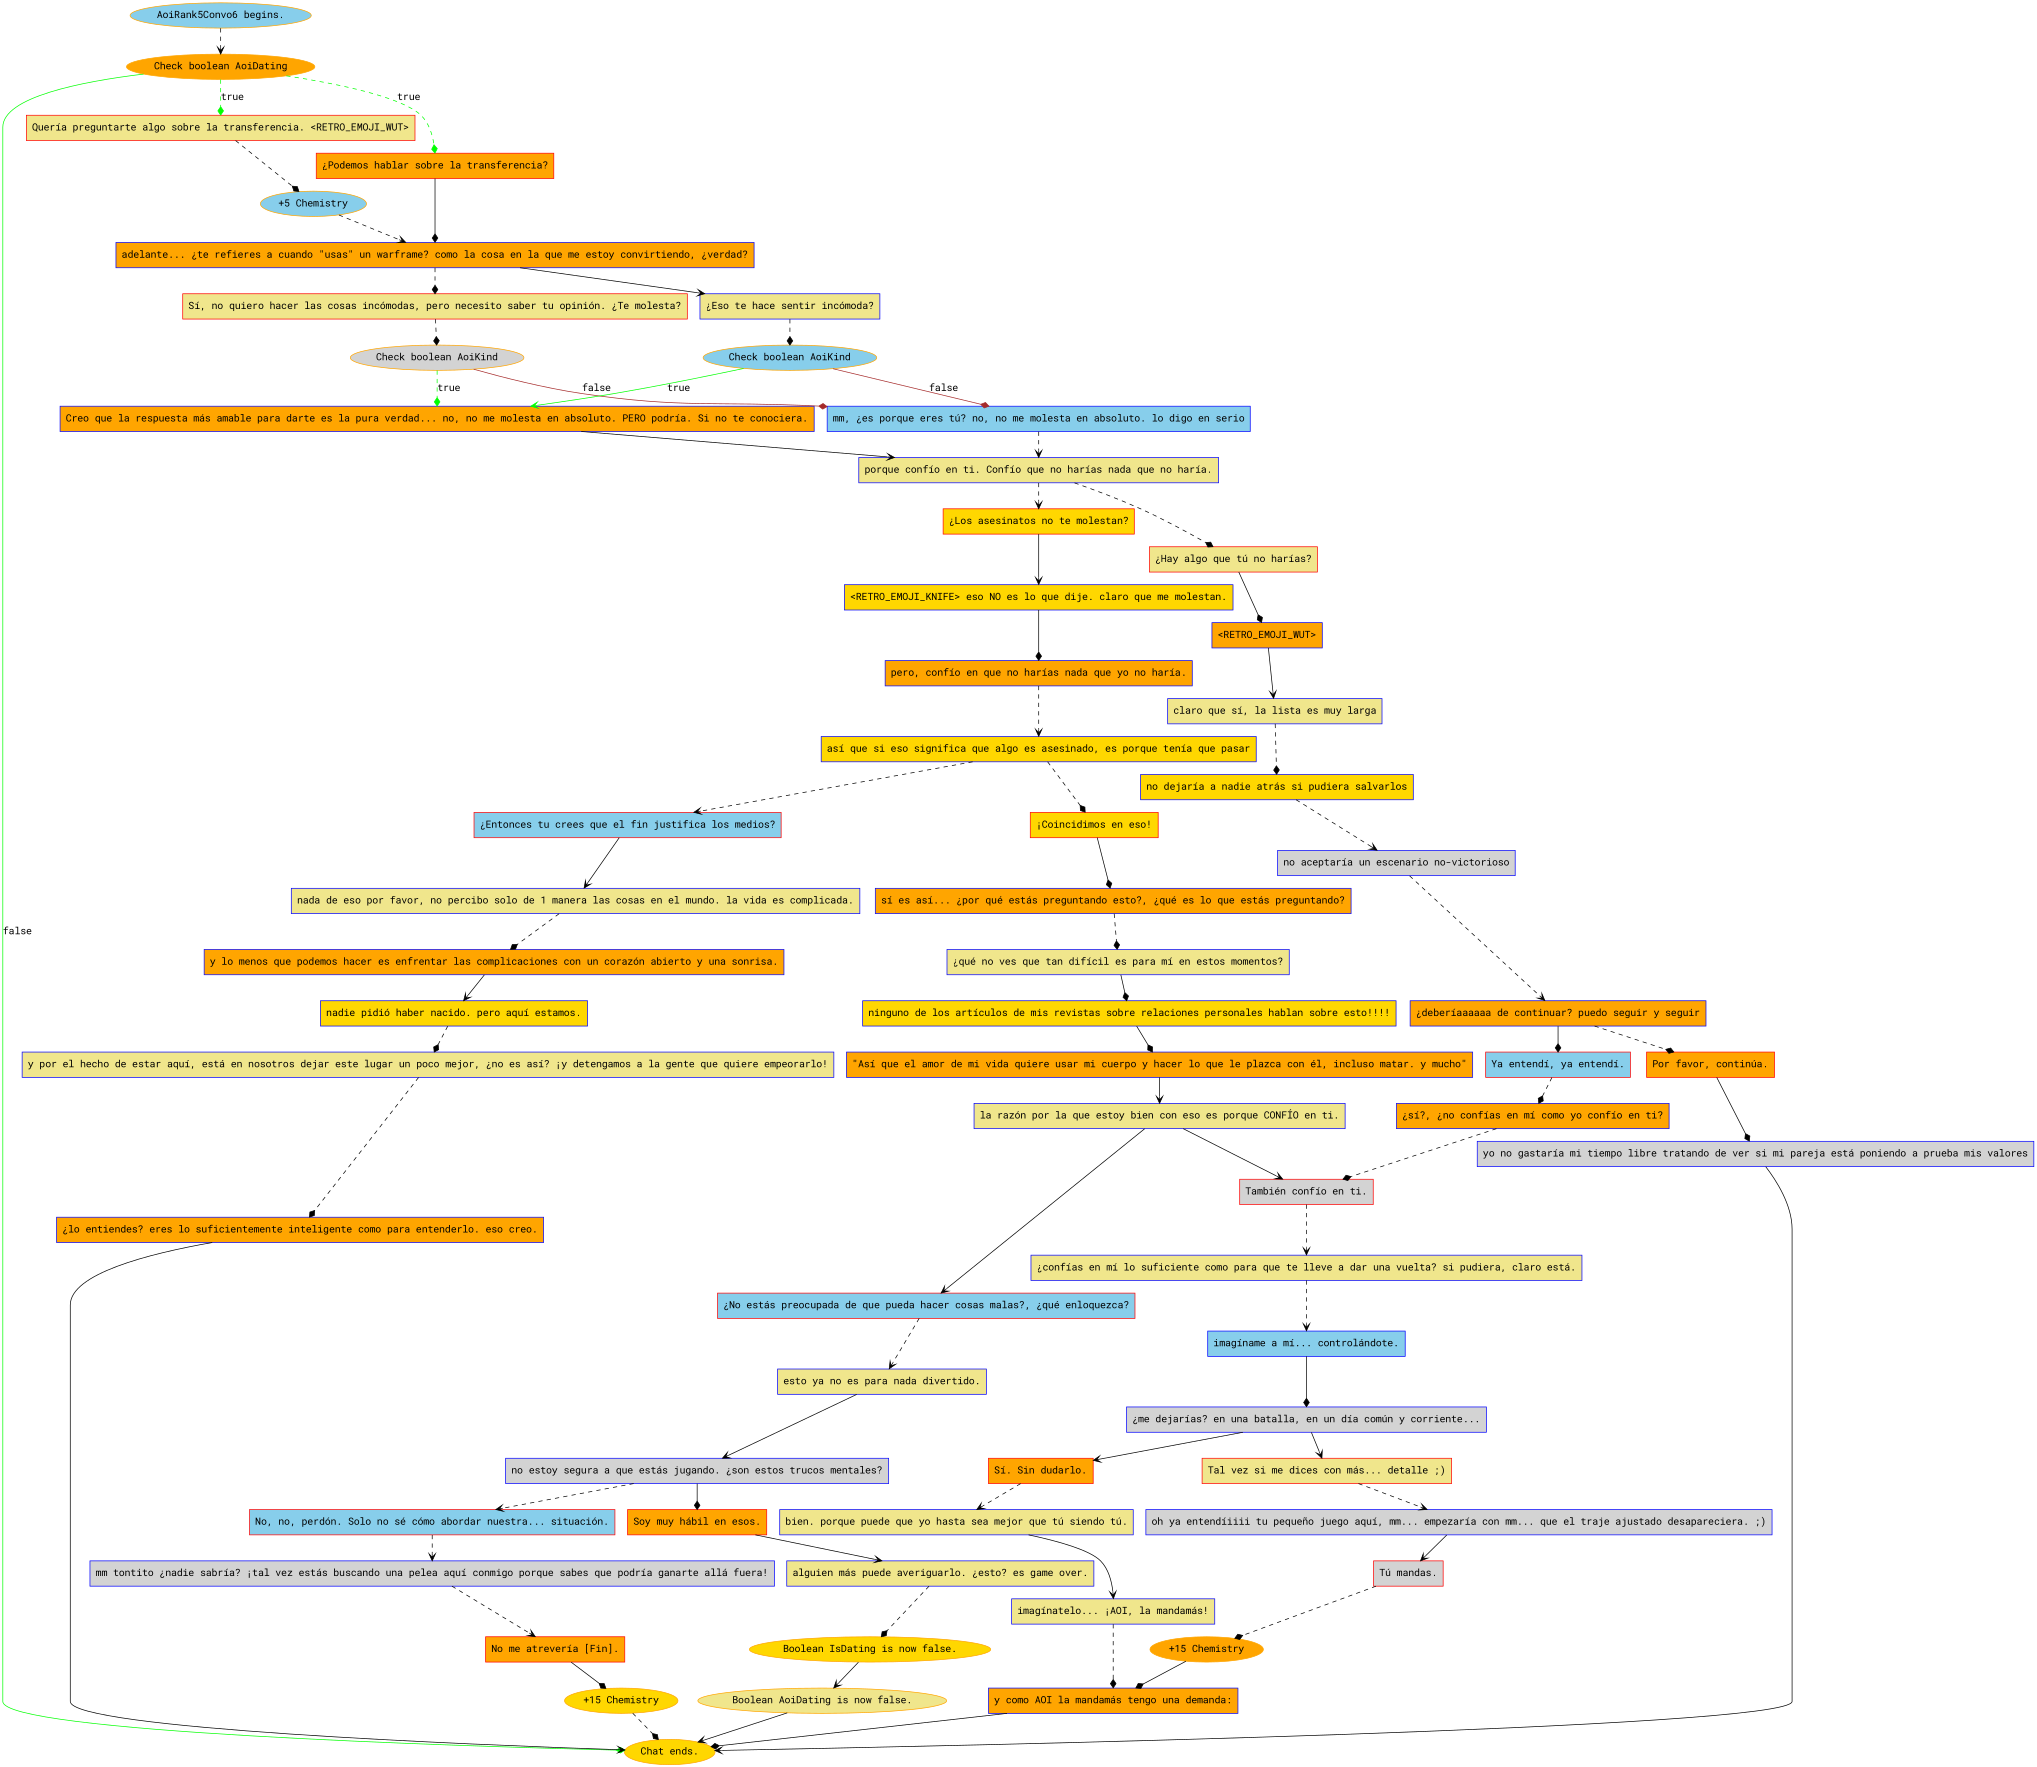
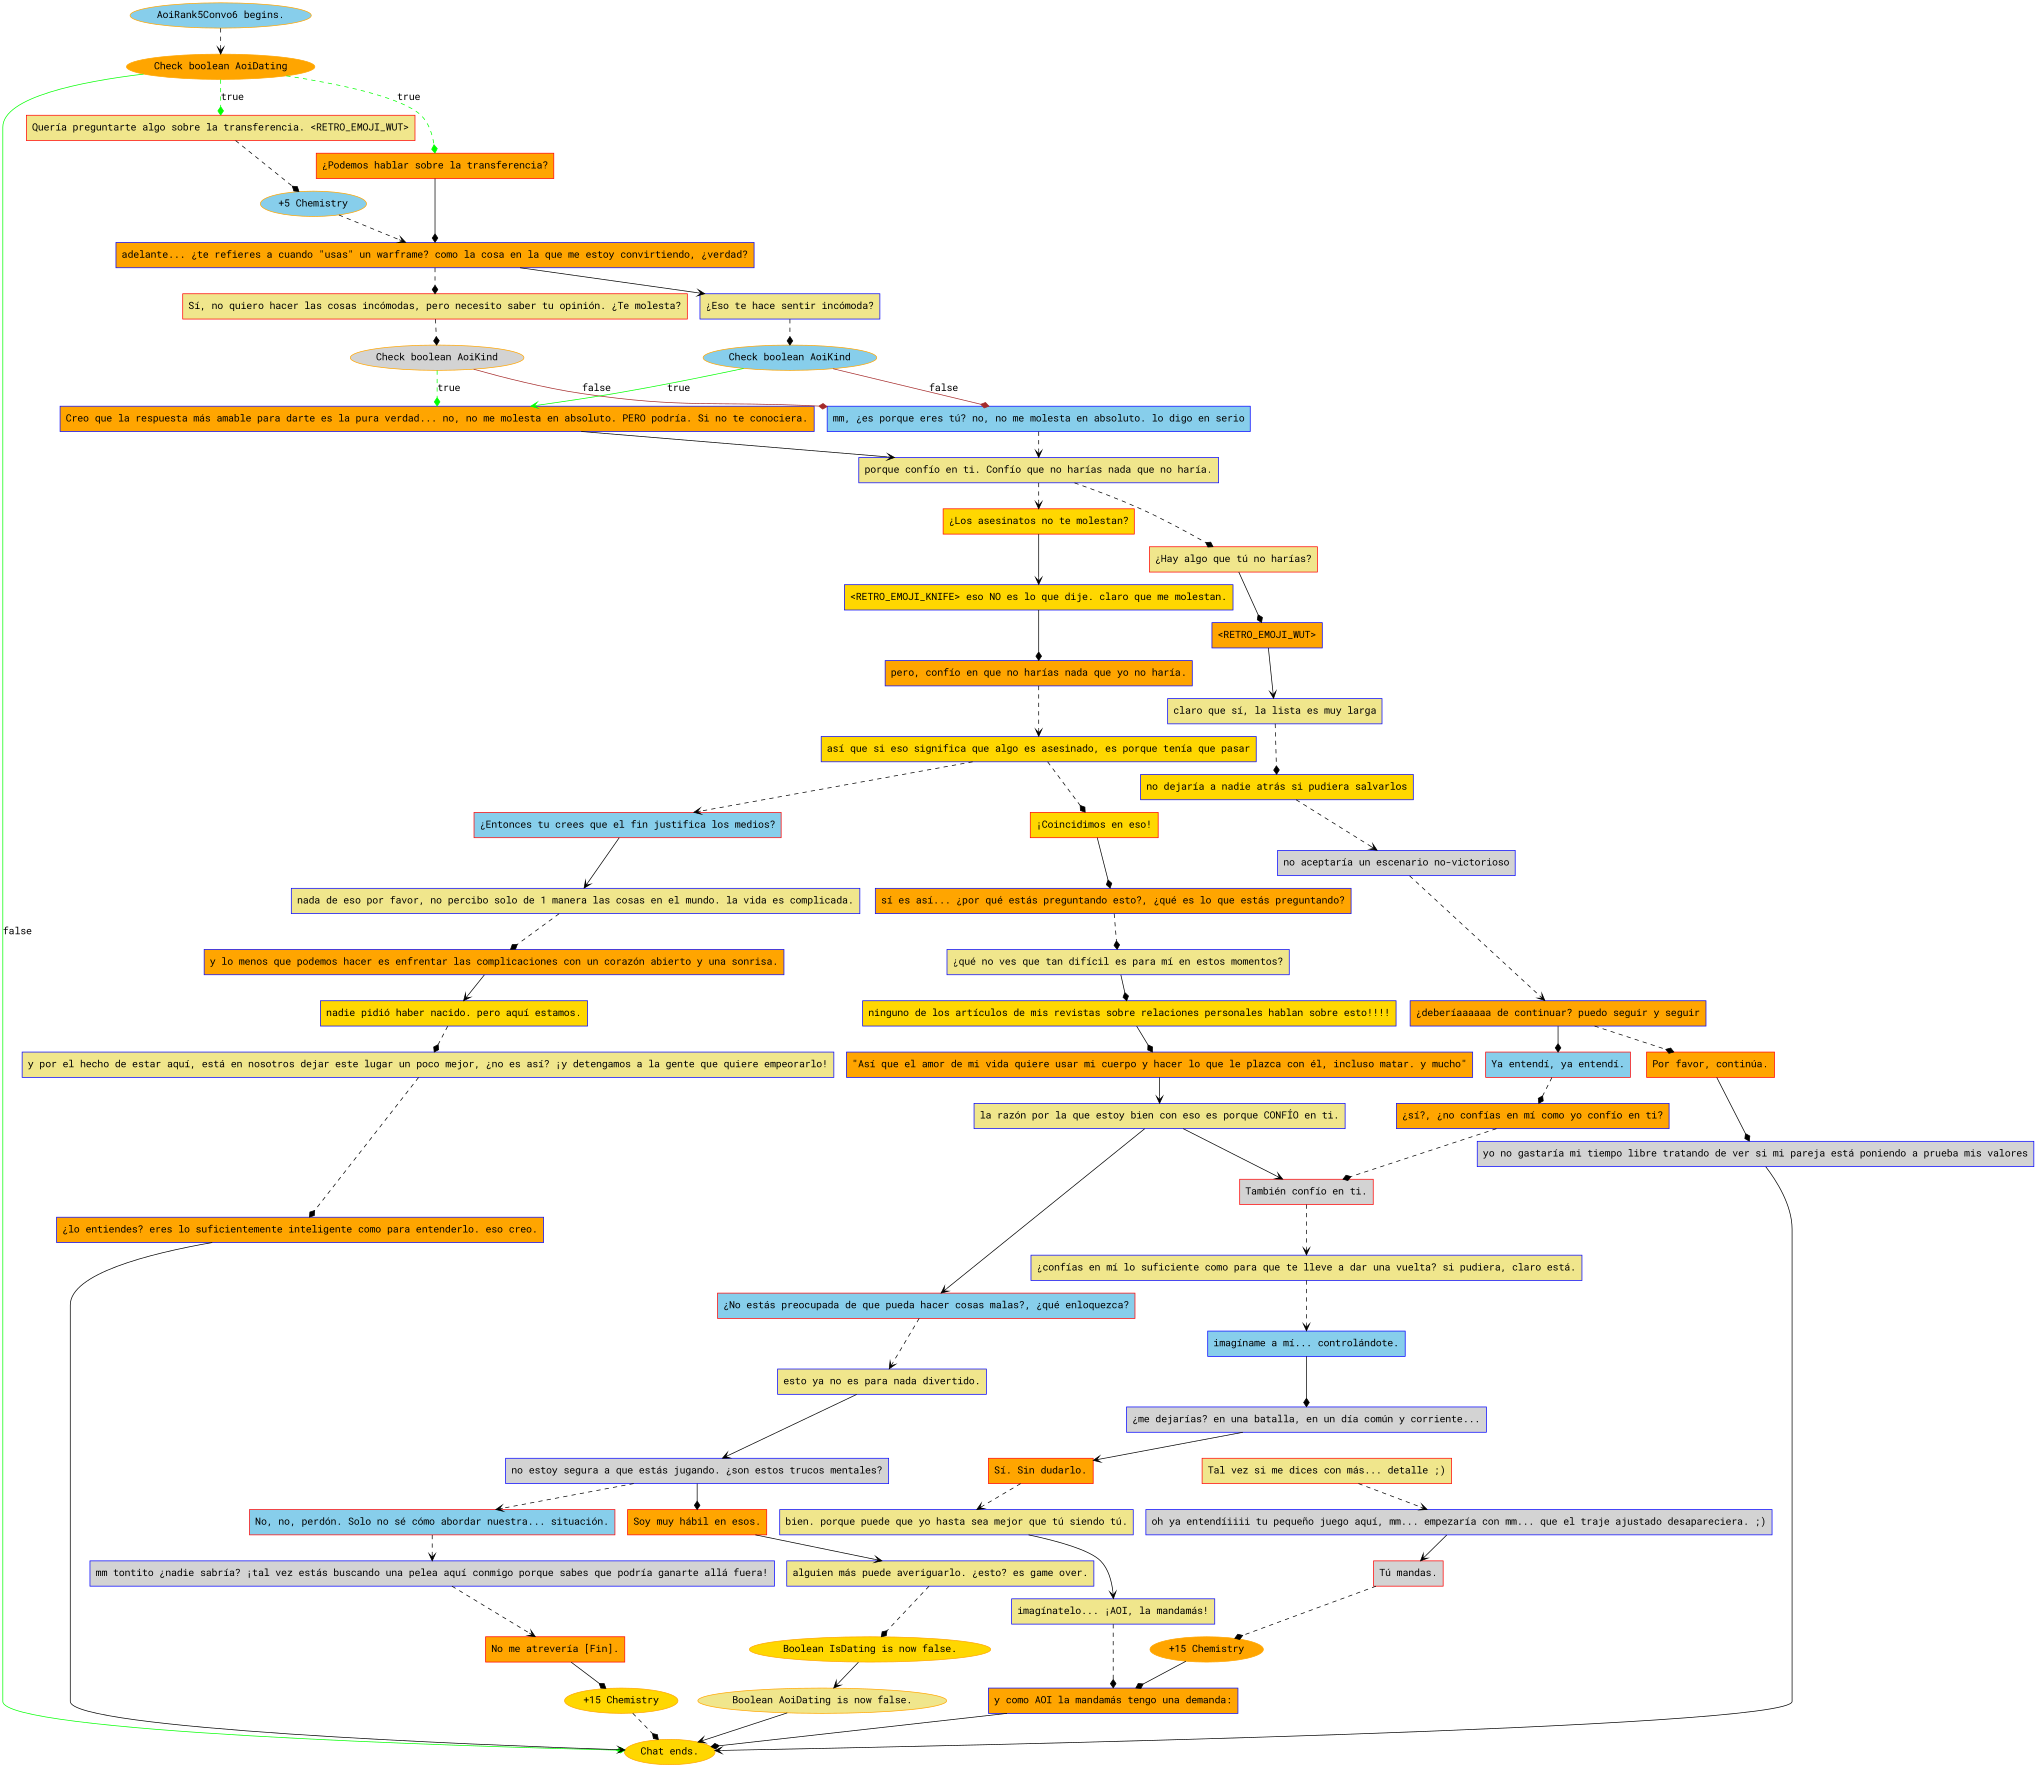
edge "¿me dejarías? en una batalla, en un día común y corriente..." -> "Tal vez si me dices con más... detalle ;)": removed
